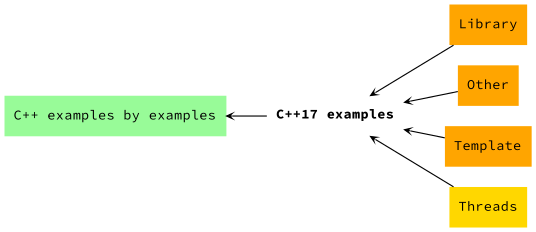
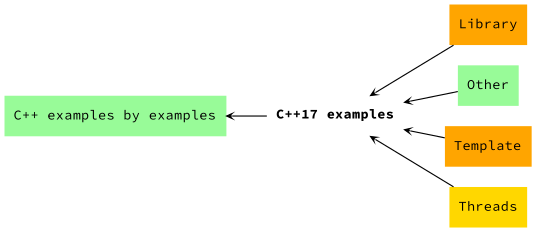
node "Other": fillcolor orange -> palegreen
